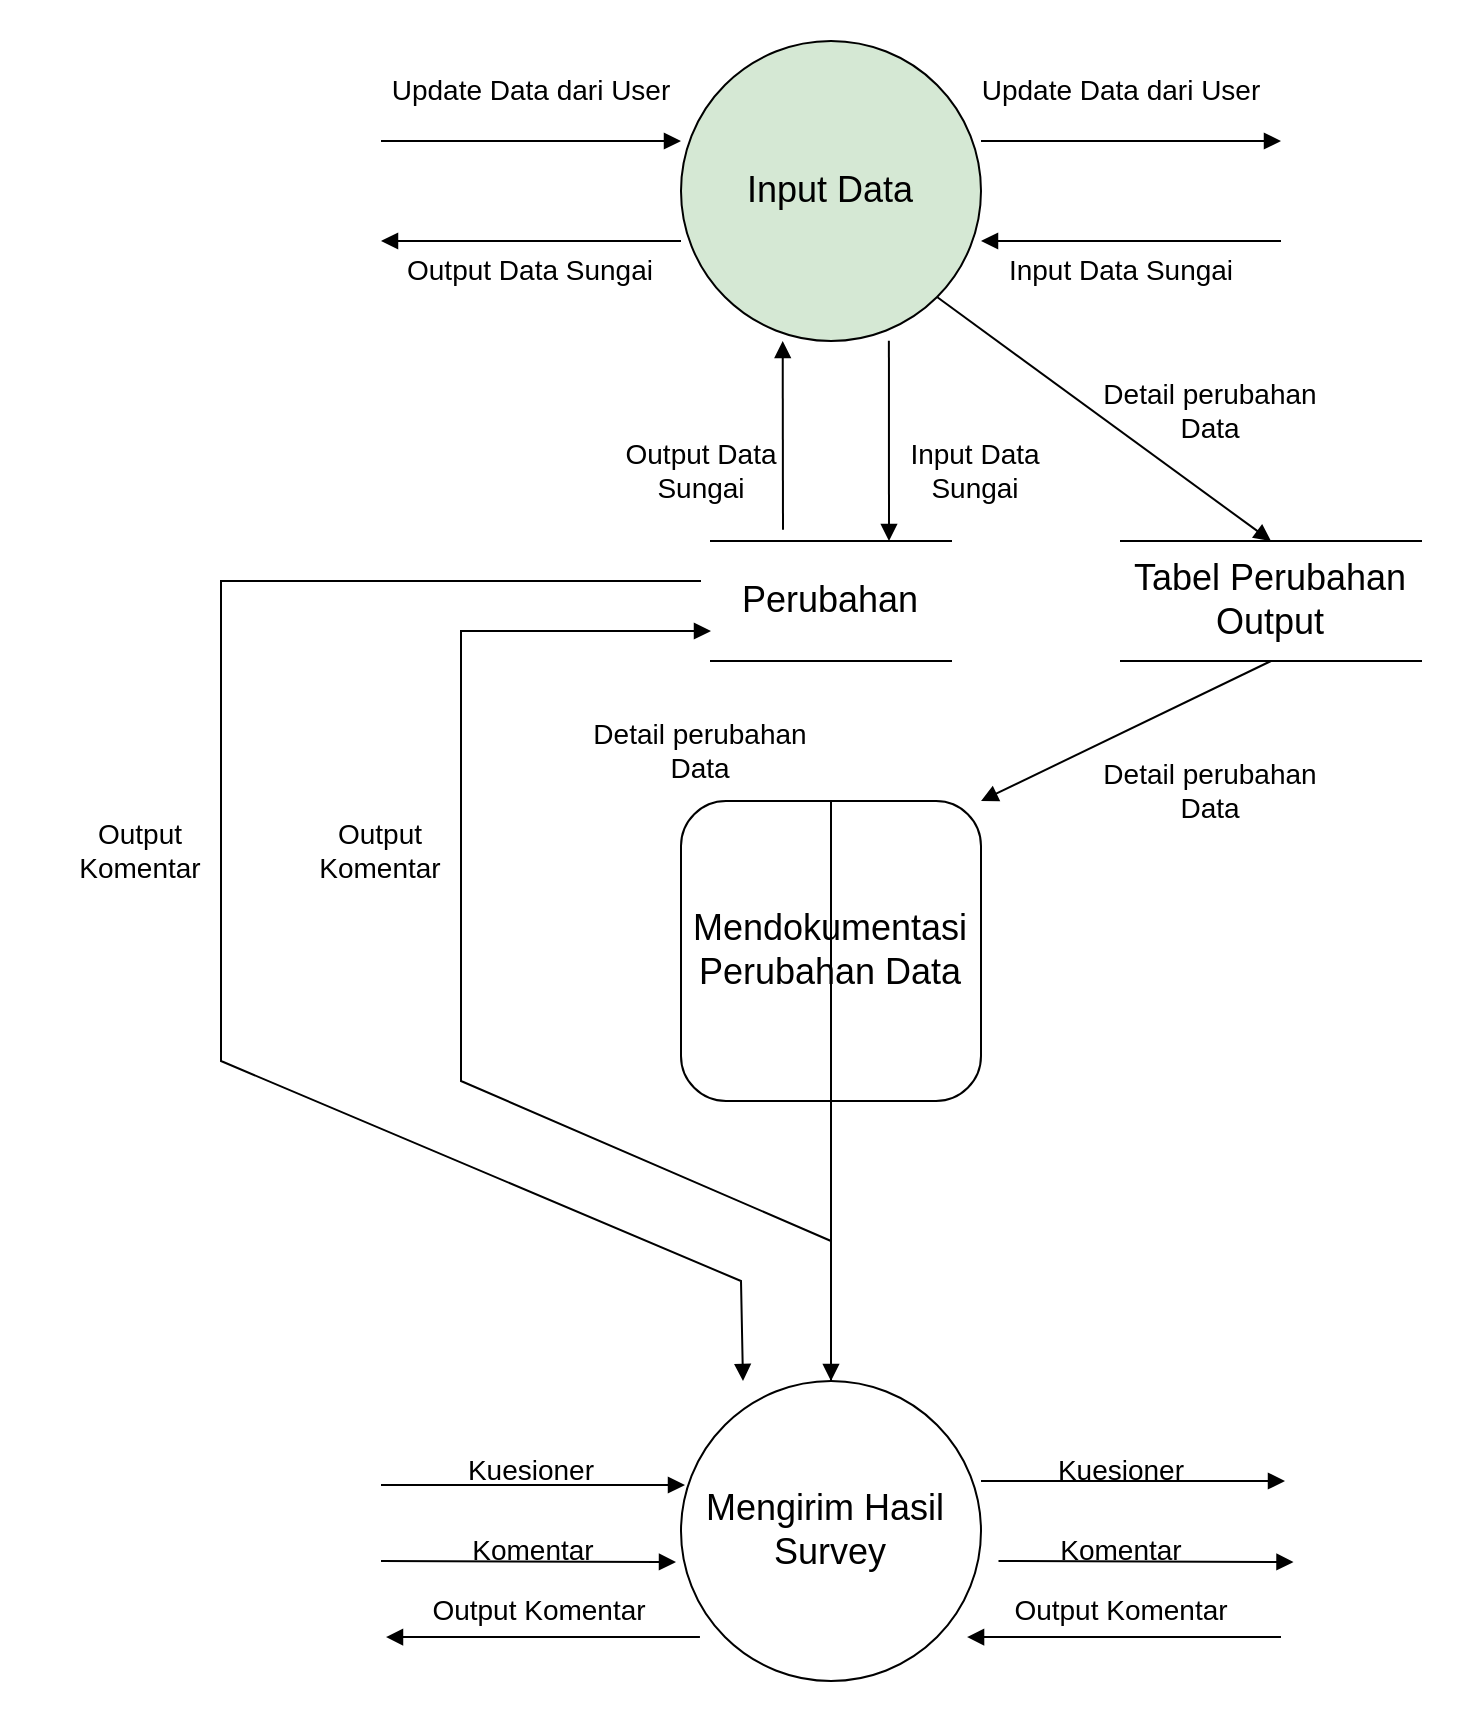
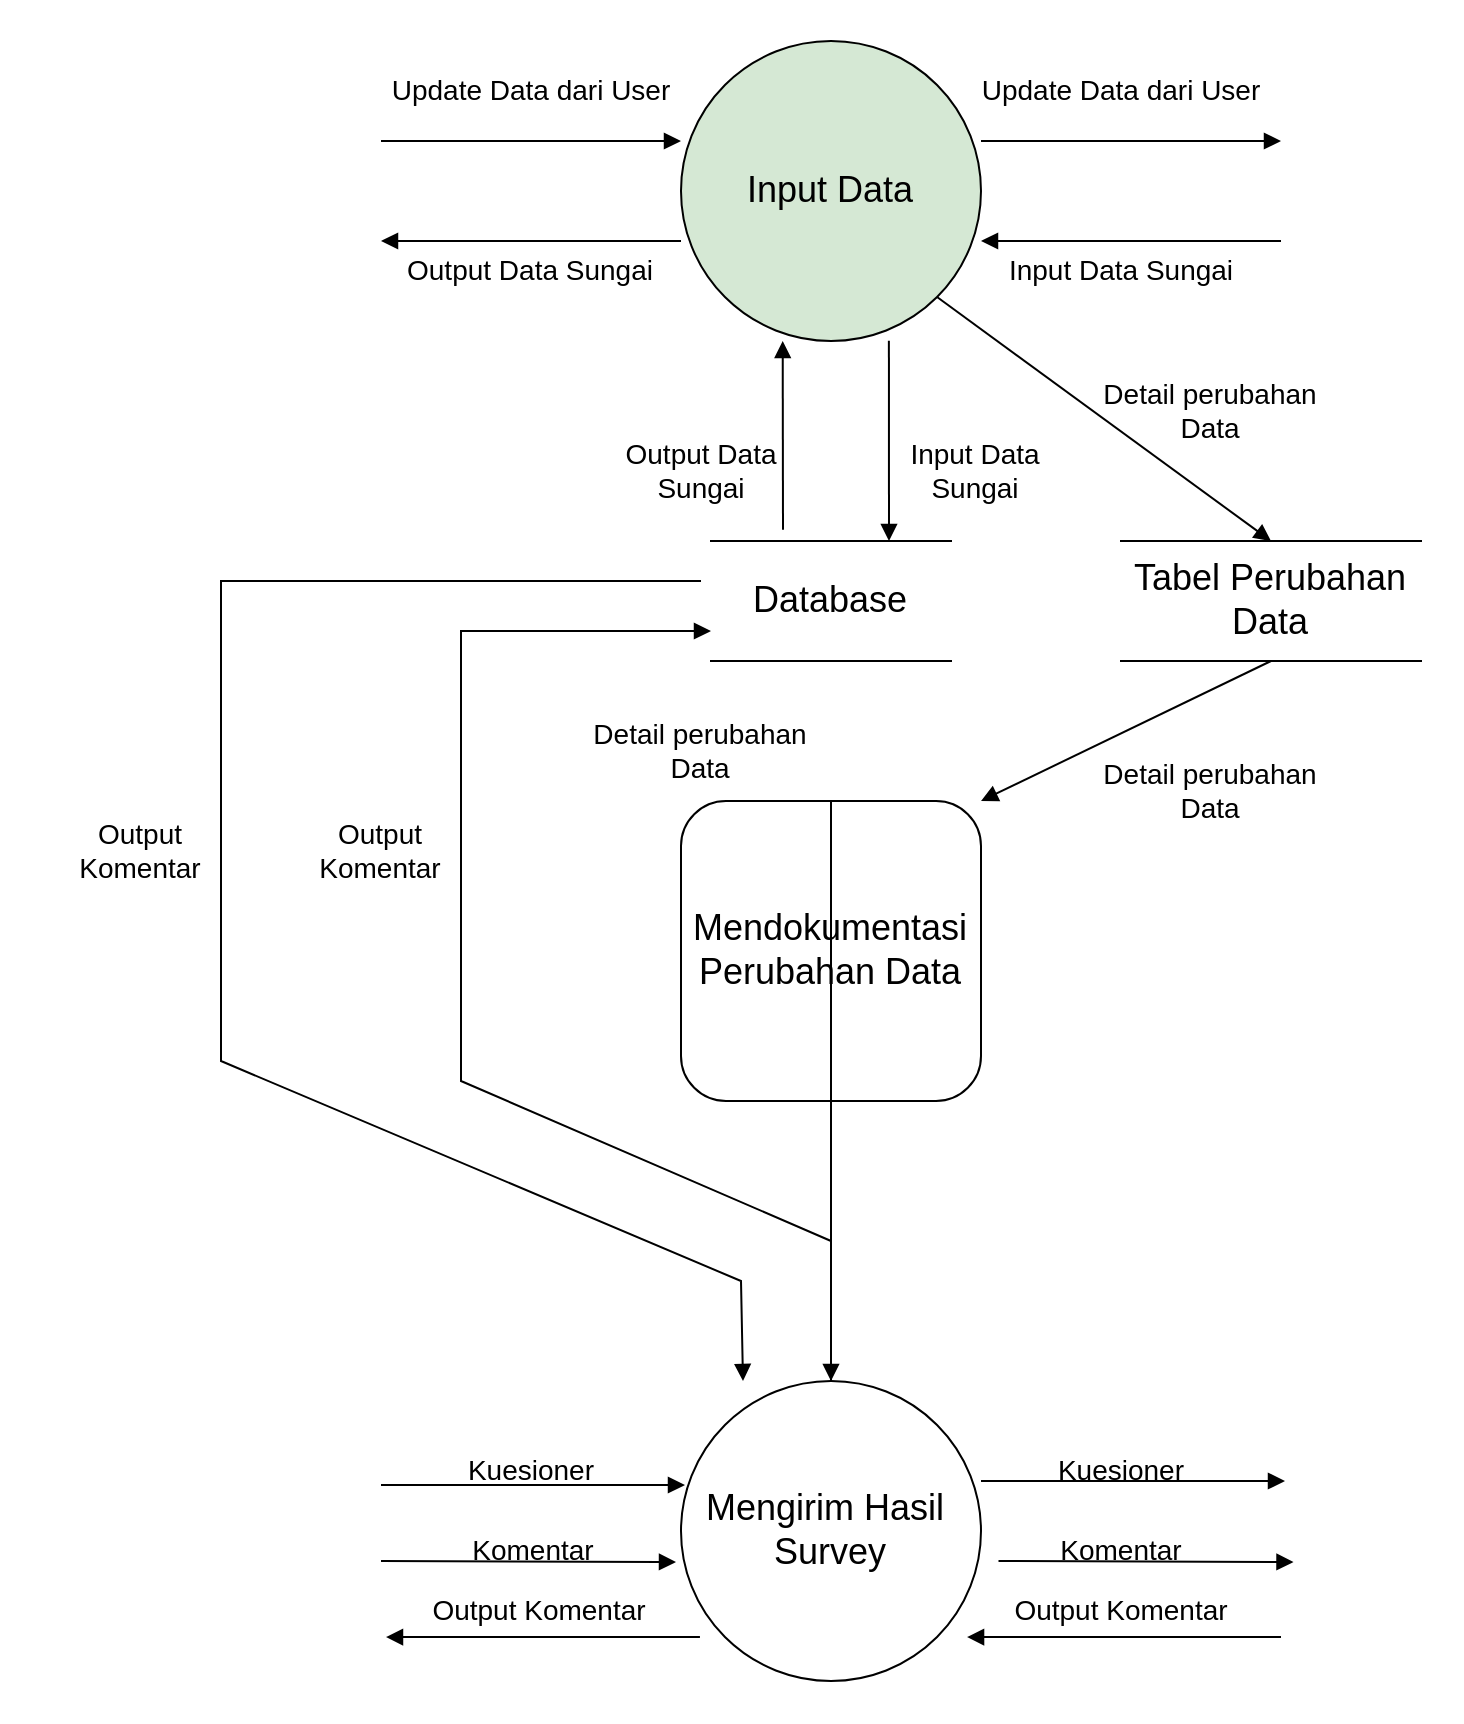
node "Perubahan": label "Perubahan" -> "Database"
node "Tabel Perubahan Output": label "Tabel Perubahan Output" -> "Tabel Perubahan Data"
